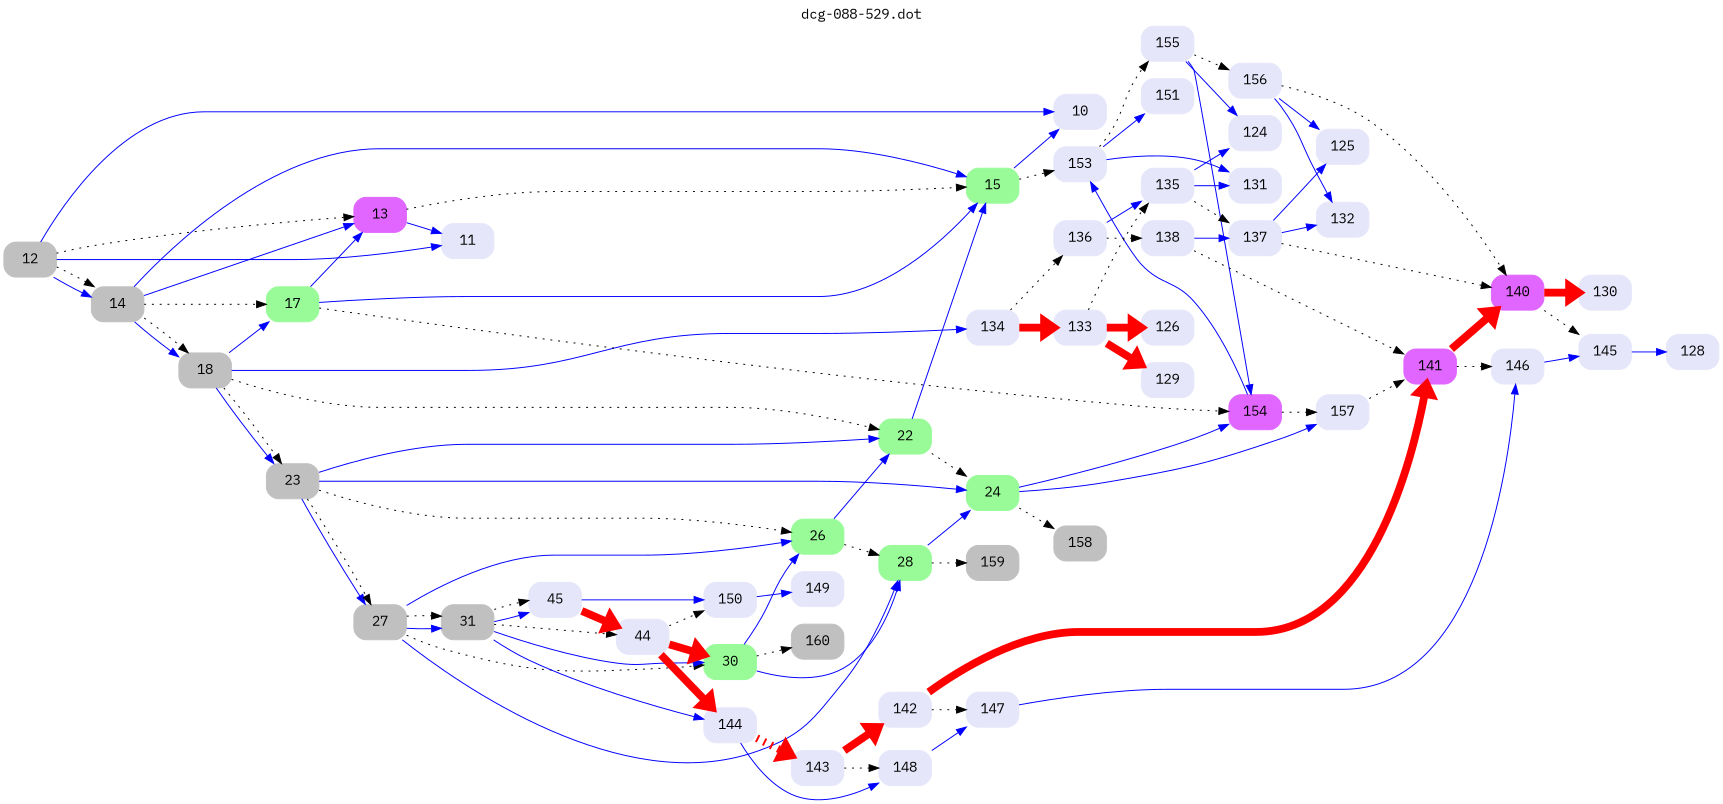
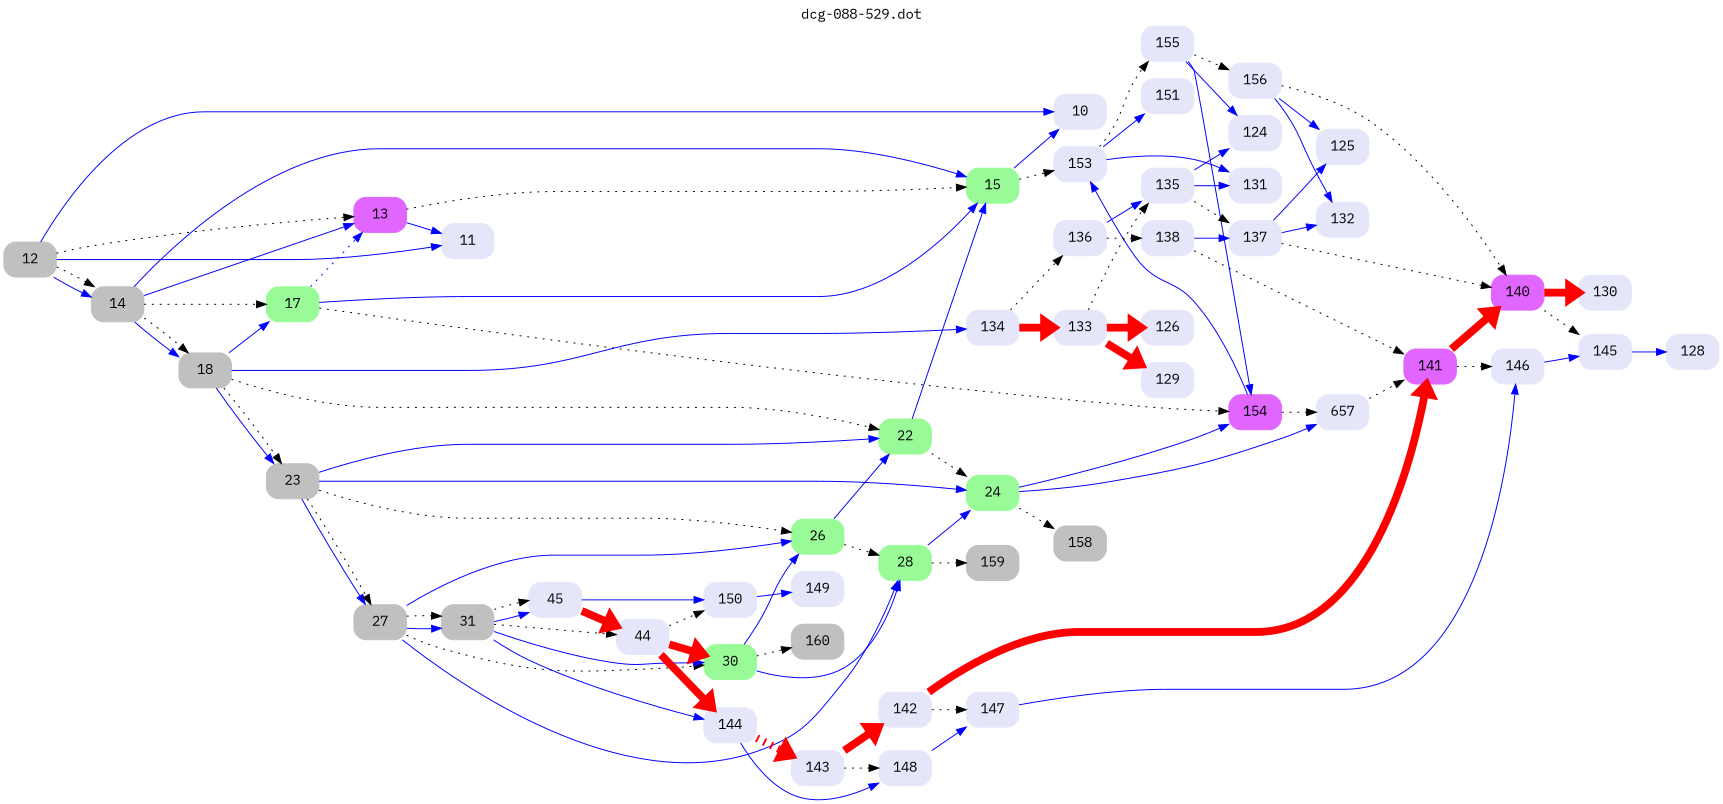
edge "17" -> "13": style solid -> dotted
node "157": label "157" -> "657"
